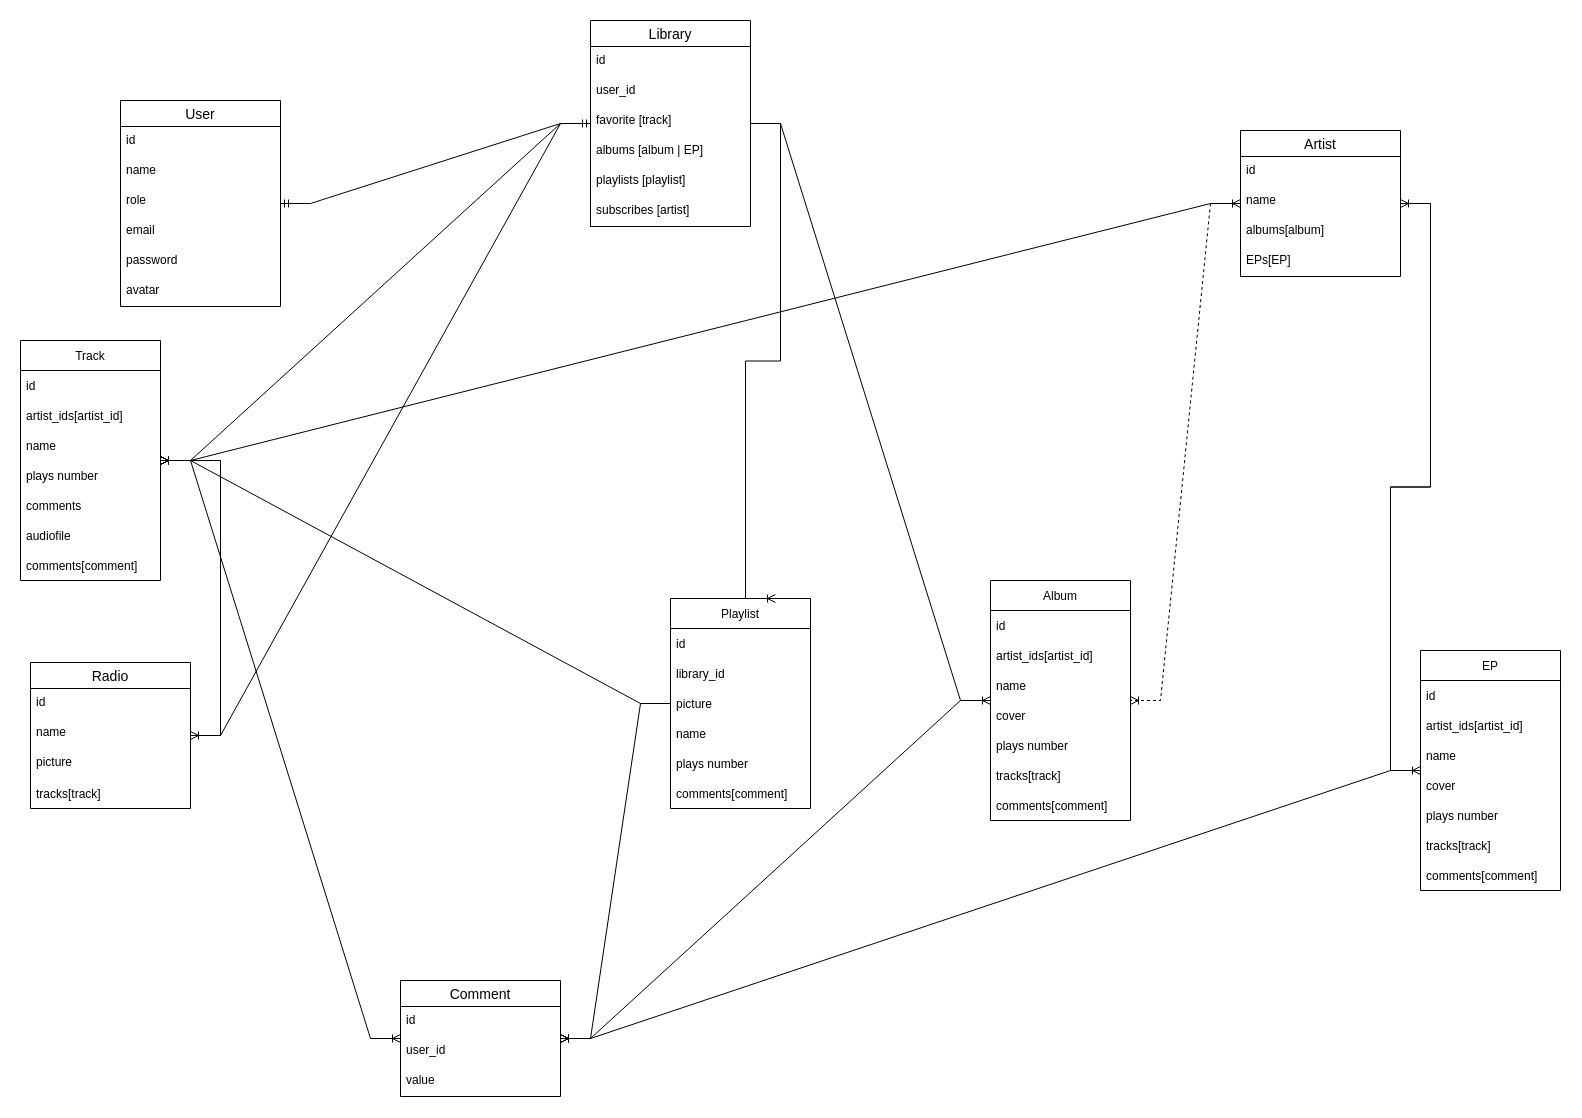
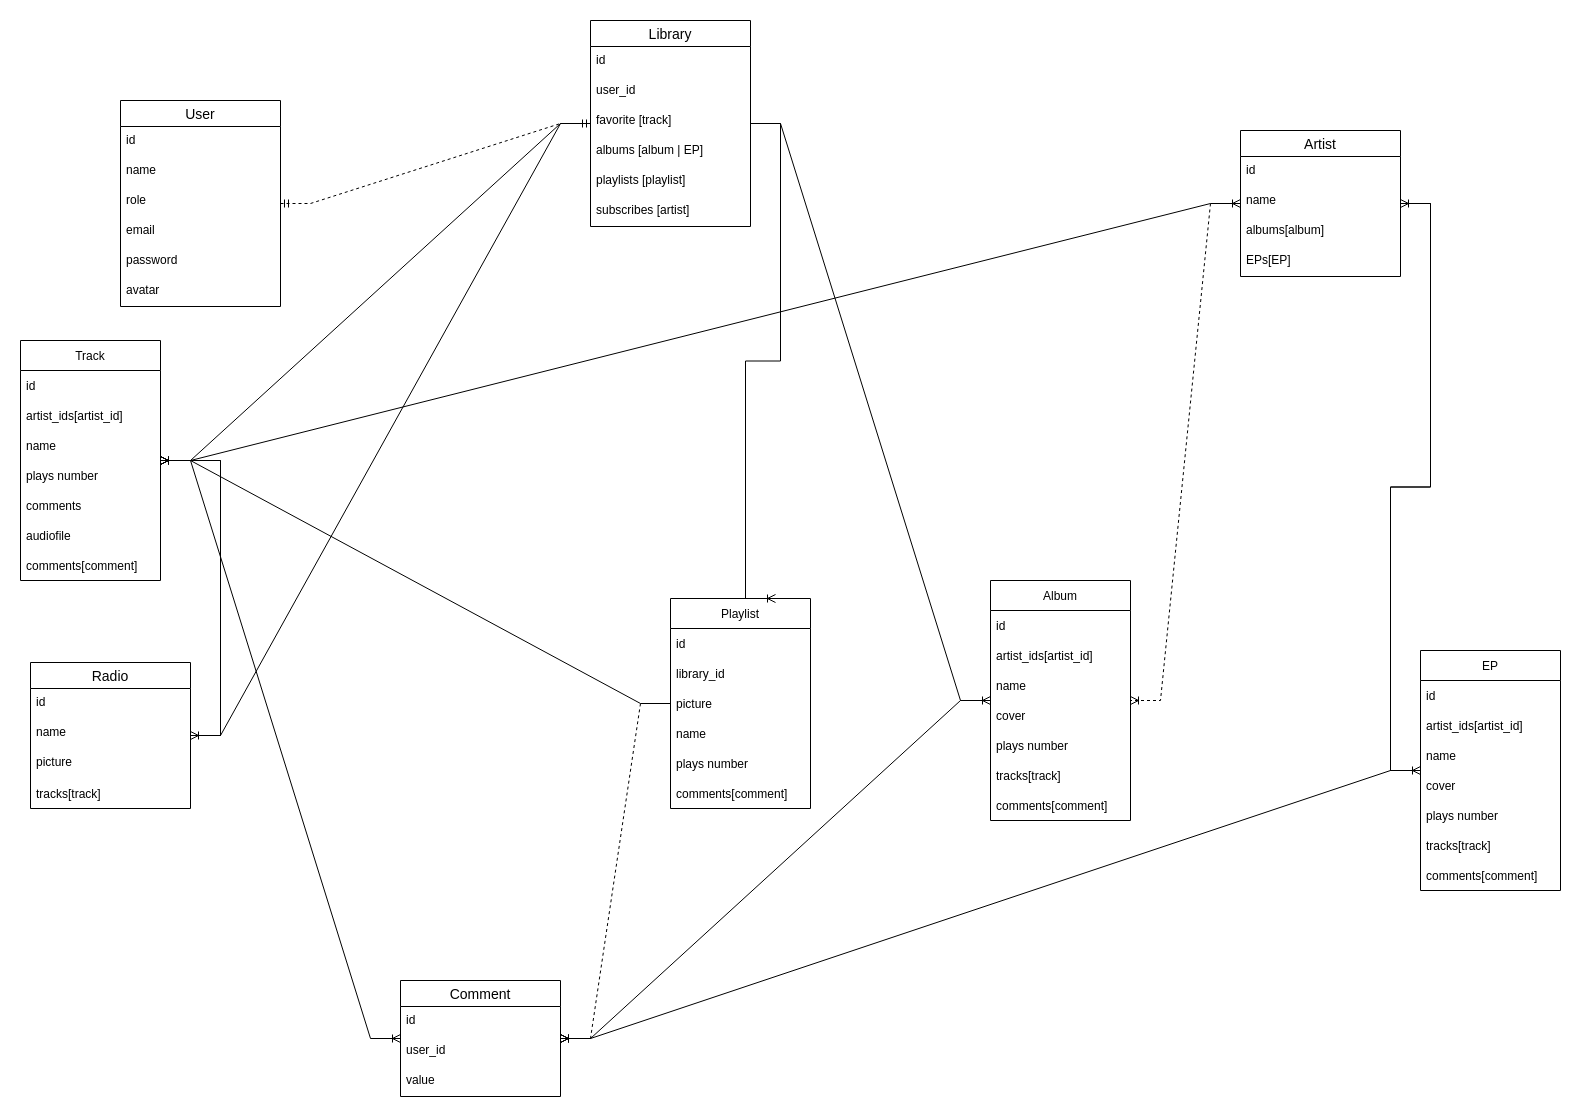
edge "Library" -- "User": style solid -> dashed
edge "Playlist" -> "Comment": style solid -> dashed
